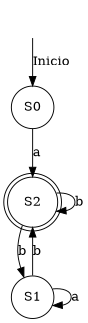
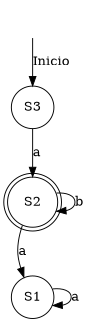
node "S0": label "S0" -> "S3"
edge "S2" -> "S1": label "b" -> "a"
edge "S1" -> "S2": removed, label "b"
